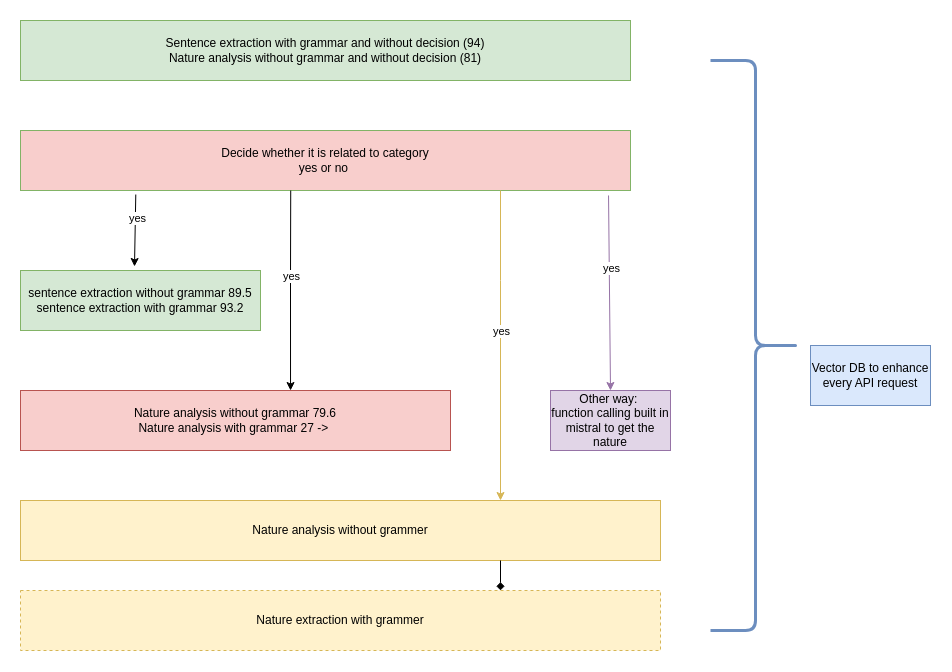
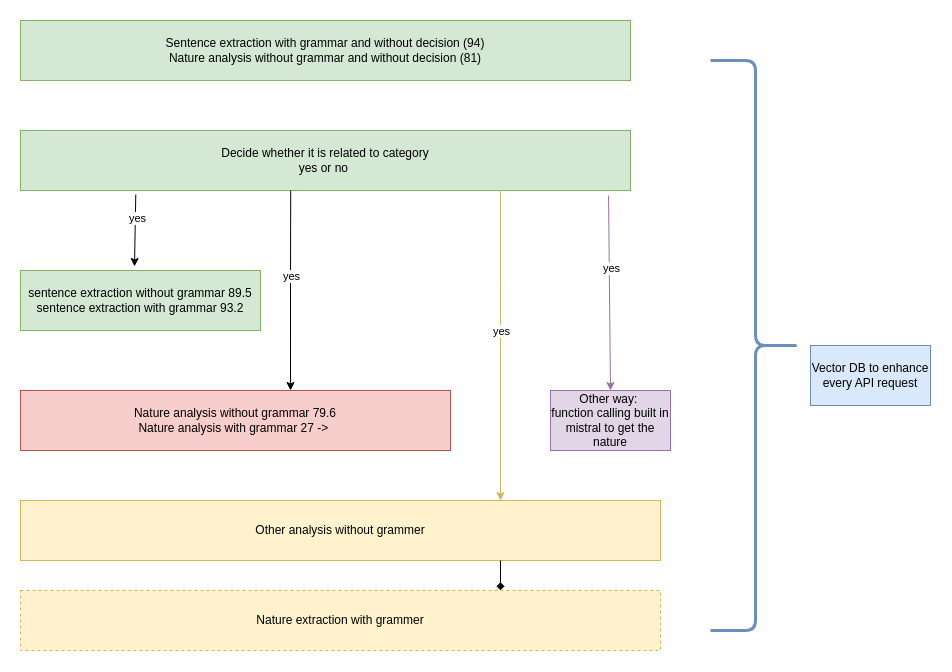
node "Decide whether it is related to category yes or no": fillcolor #f8cecc -> #d5e8d4
node "Nature analysis without grammer": label "Nature analysis without grammer" -> "Other analysis without grammer"
